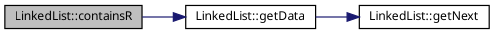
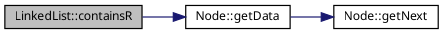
node "LinkedList::getData": label "LinkedList::getData" -> "Node::getData"
node "LinkedList::getNext": label "LinkedList::getNext" -> "Node::getNext"
